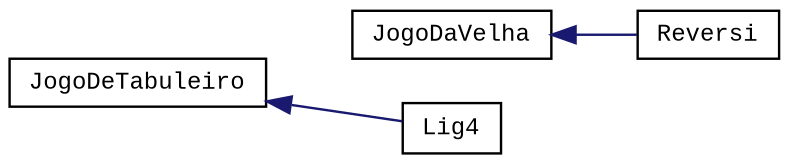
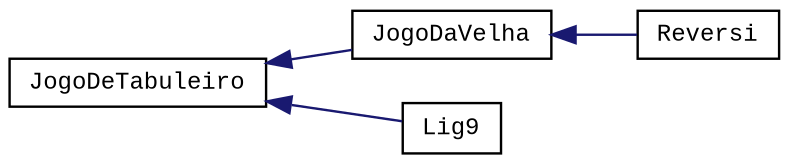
edge "JogoDaVelha" -> "JogoDeTabuleiro": added
node "Lig4": label "Lig4" -> "Lig9"
